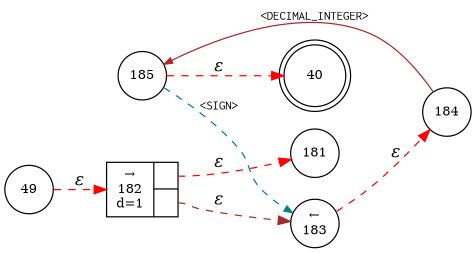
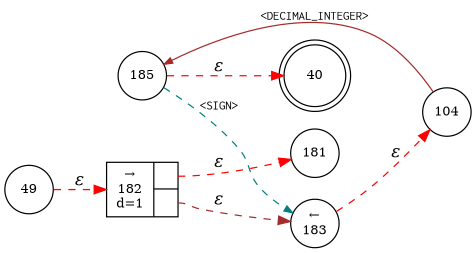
node "184": label "184" -> "104"
